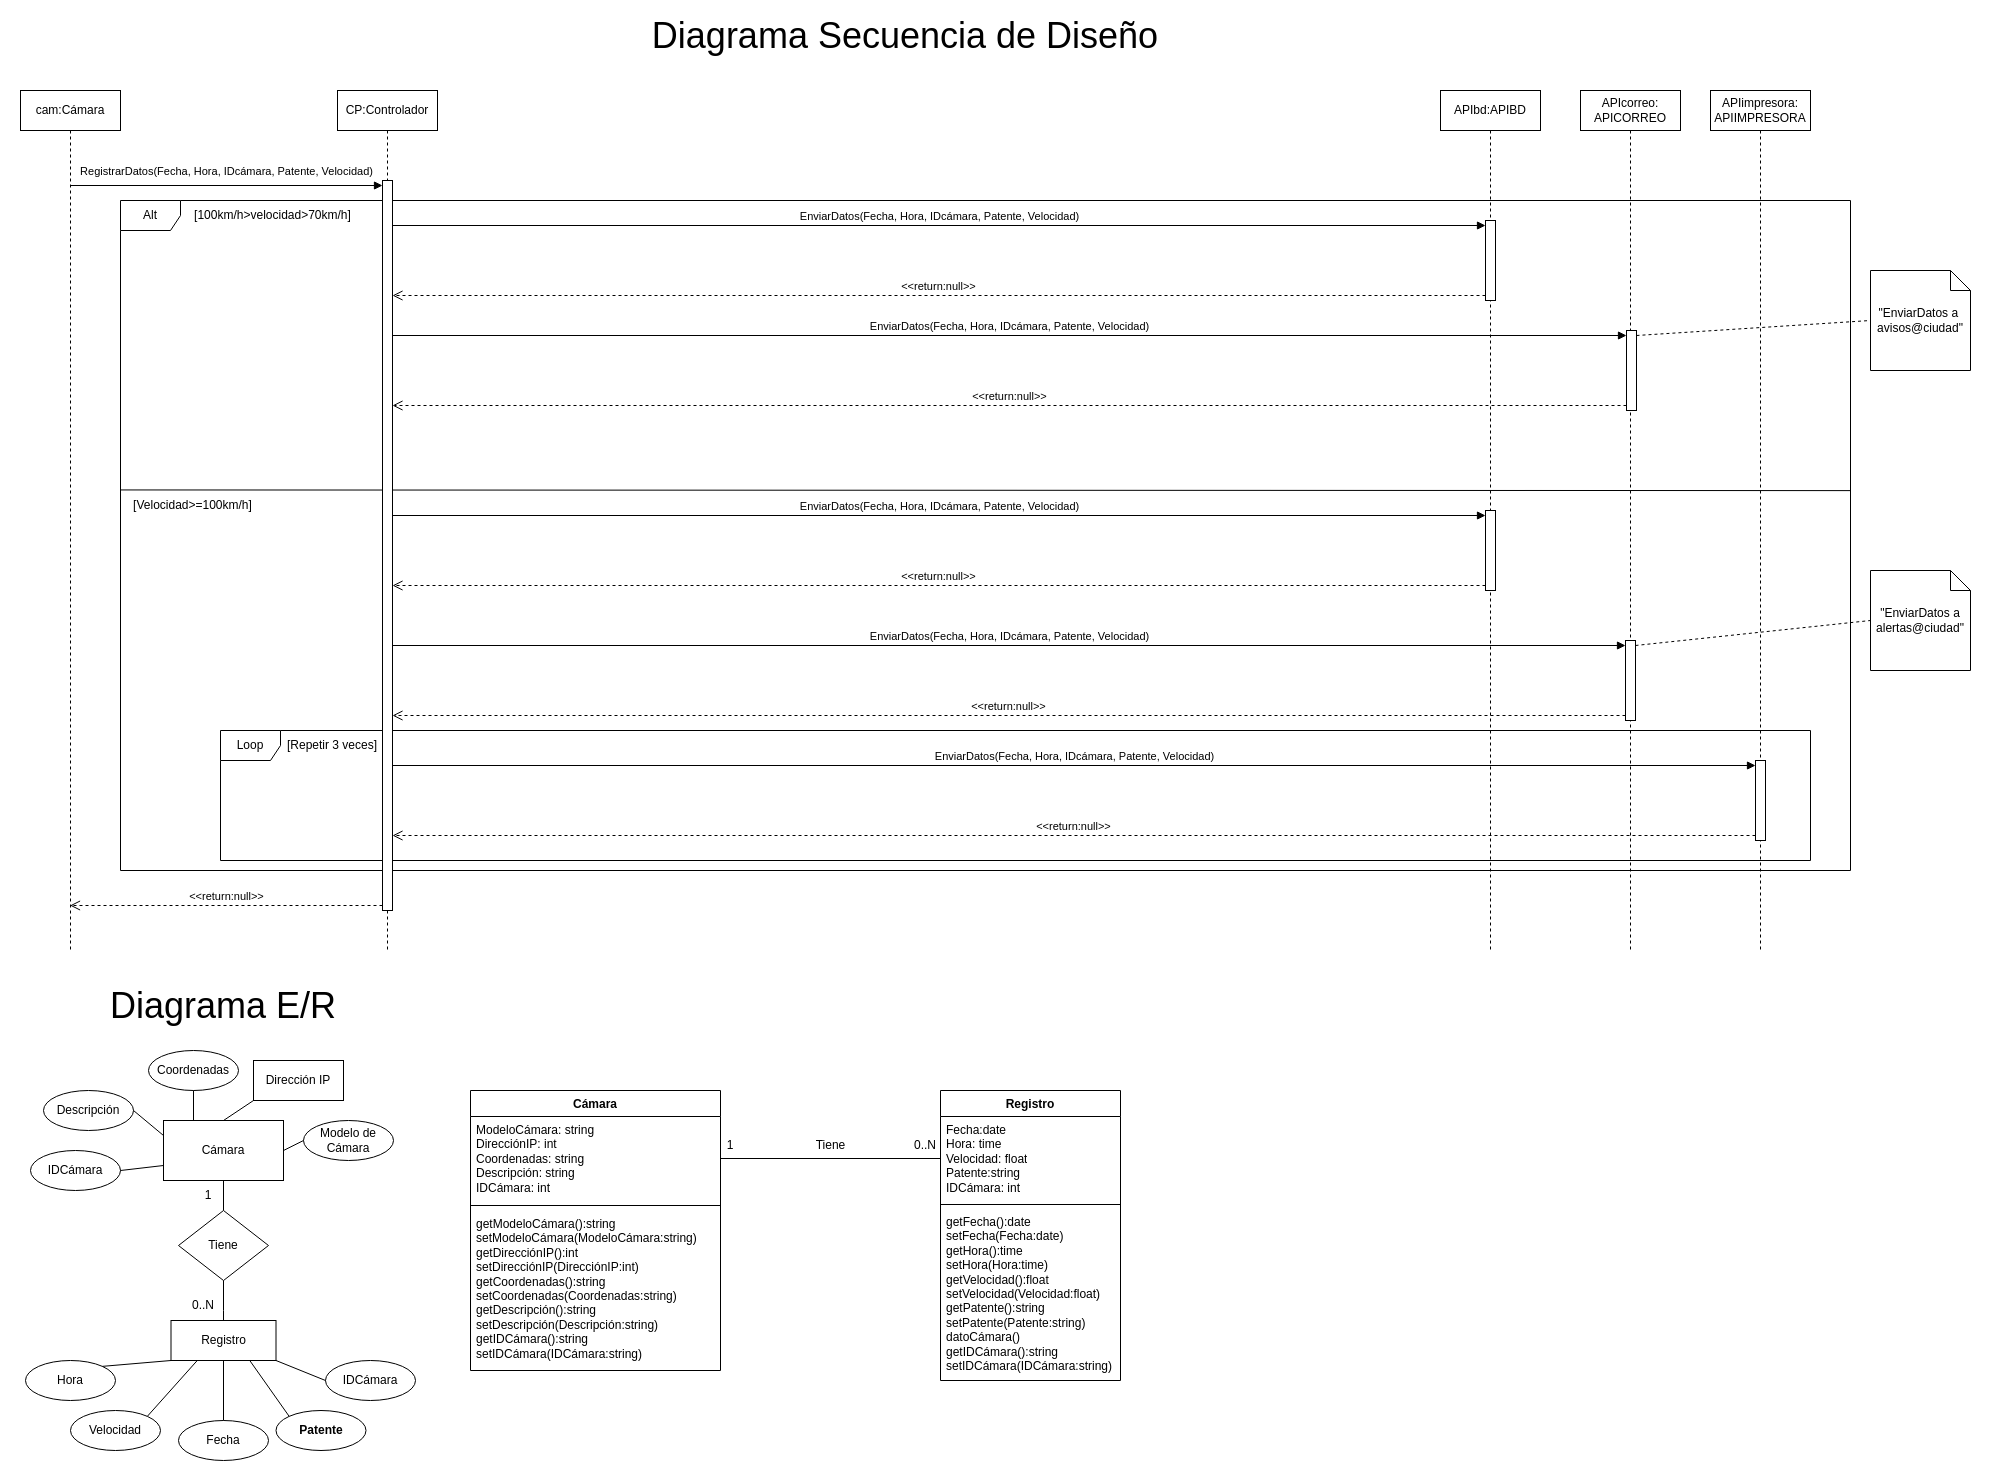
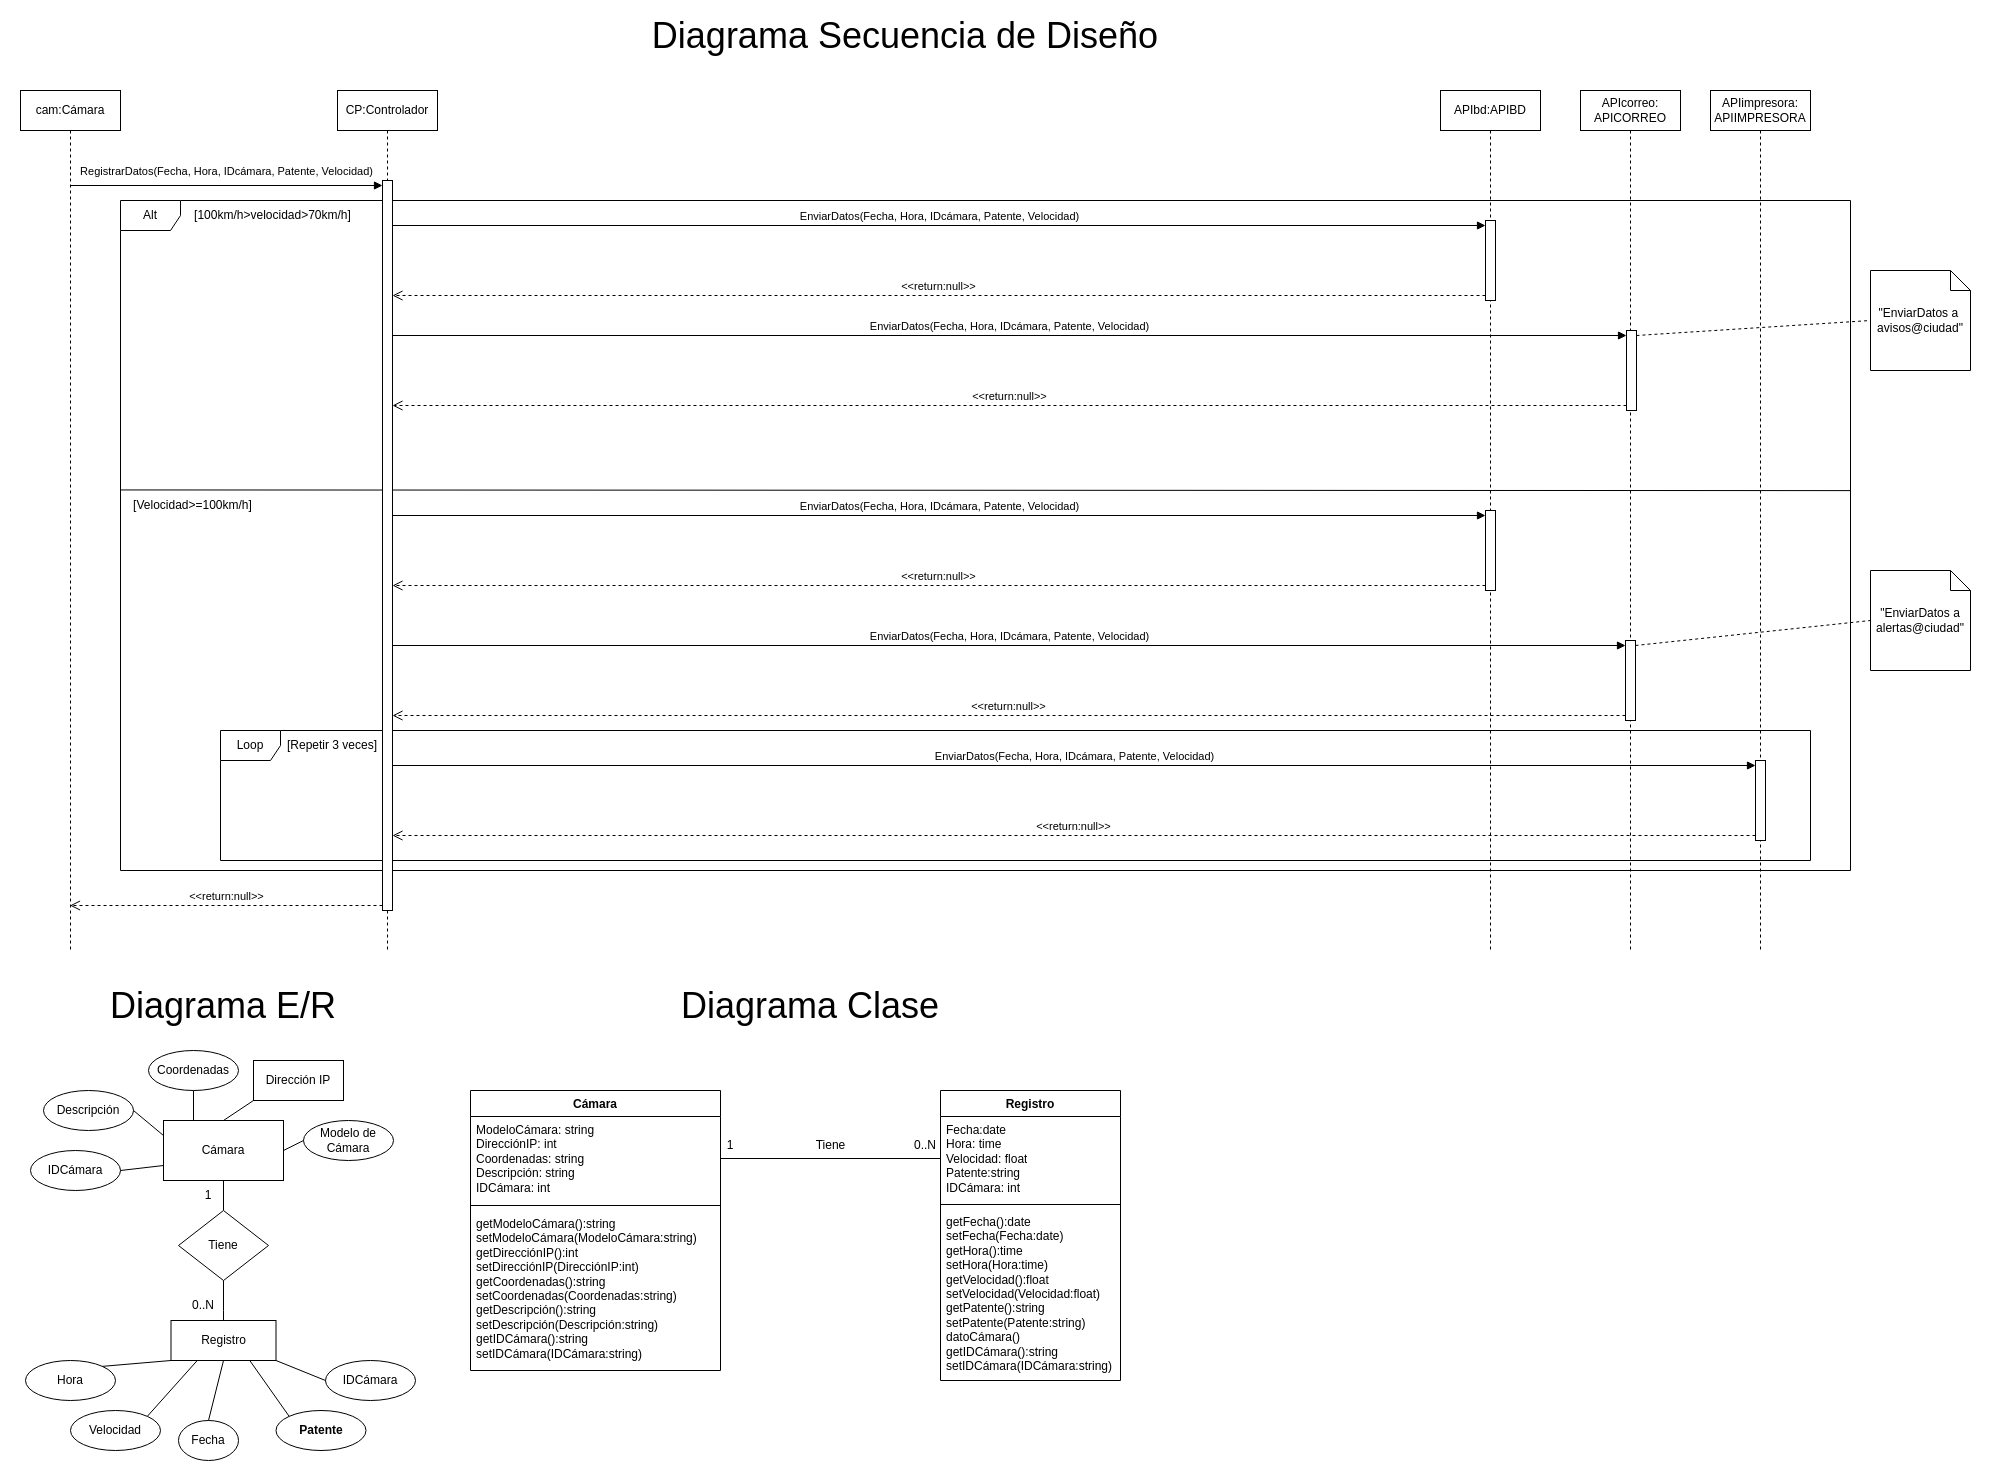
node "Diagrama Clase": added
node "Fecha": size 90x40 -> 60x40
